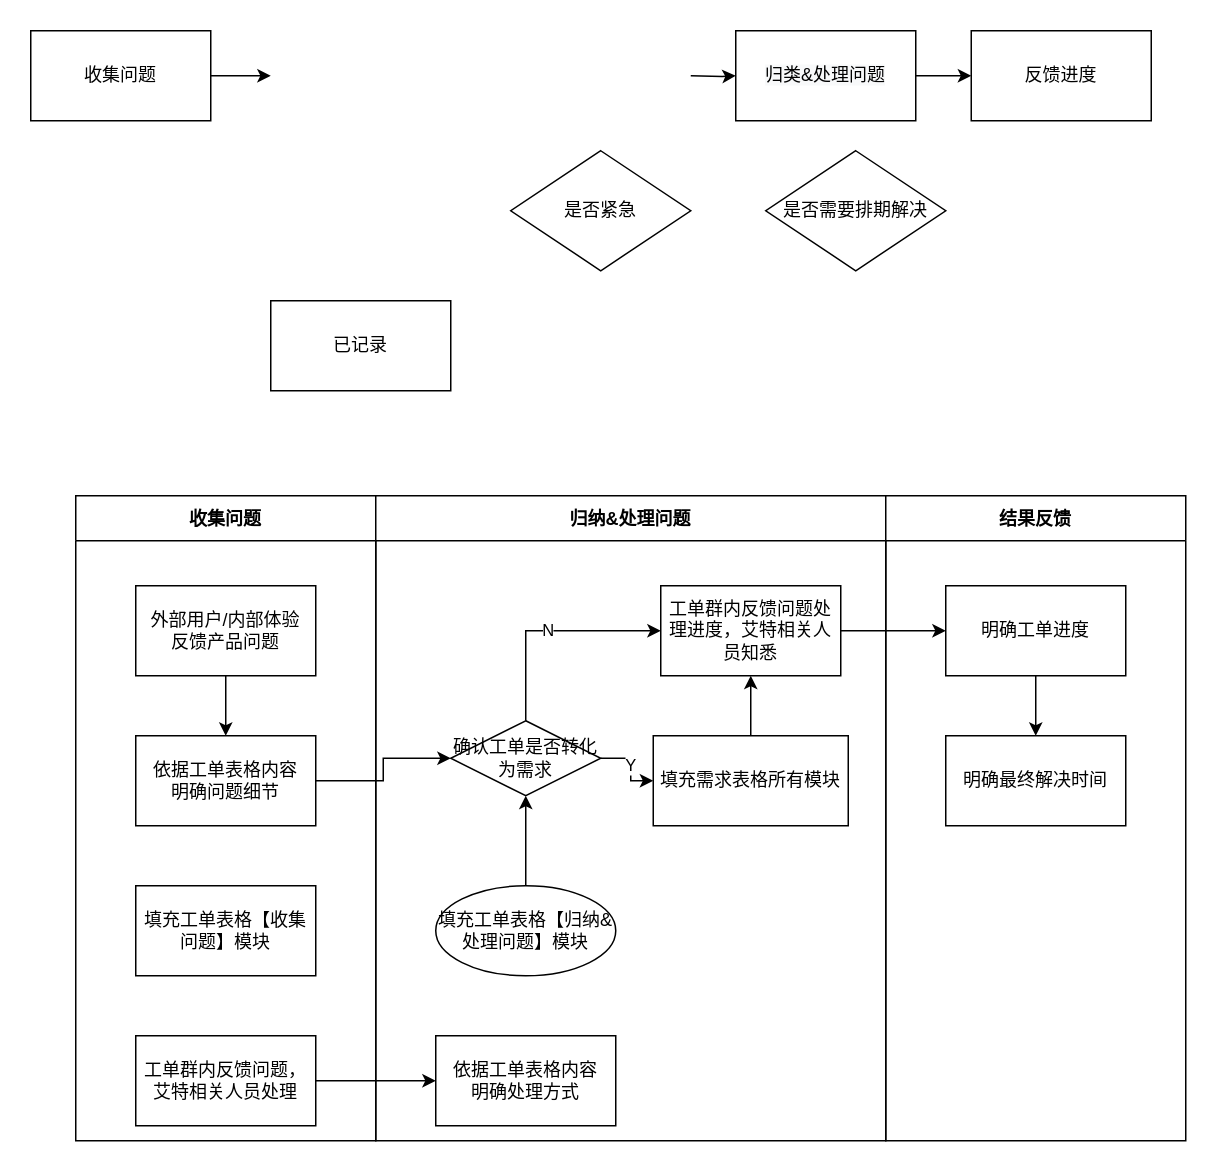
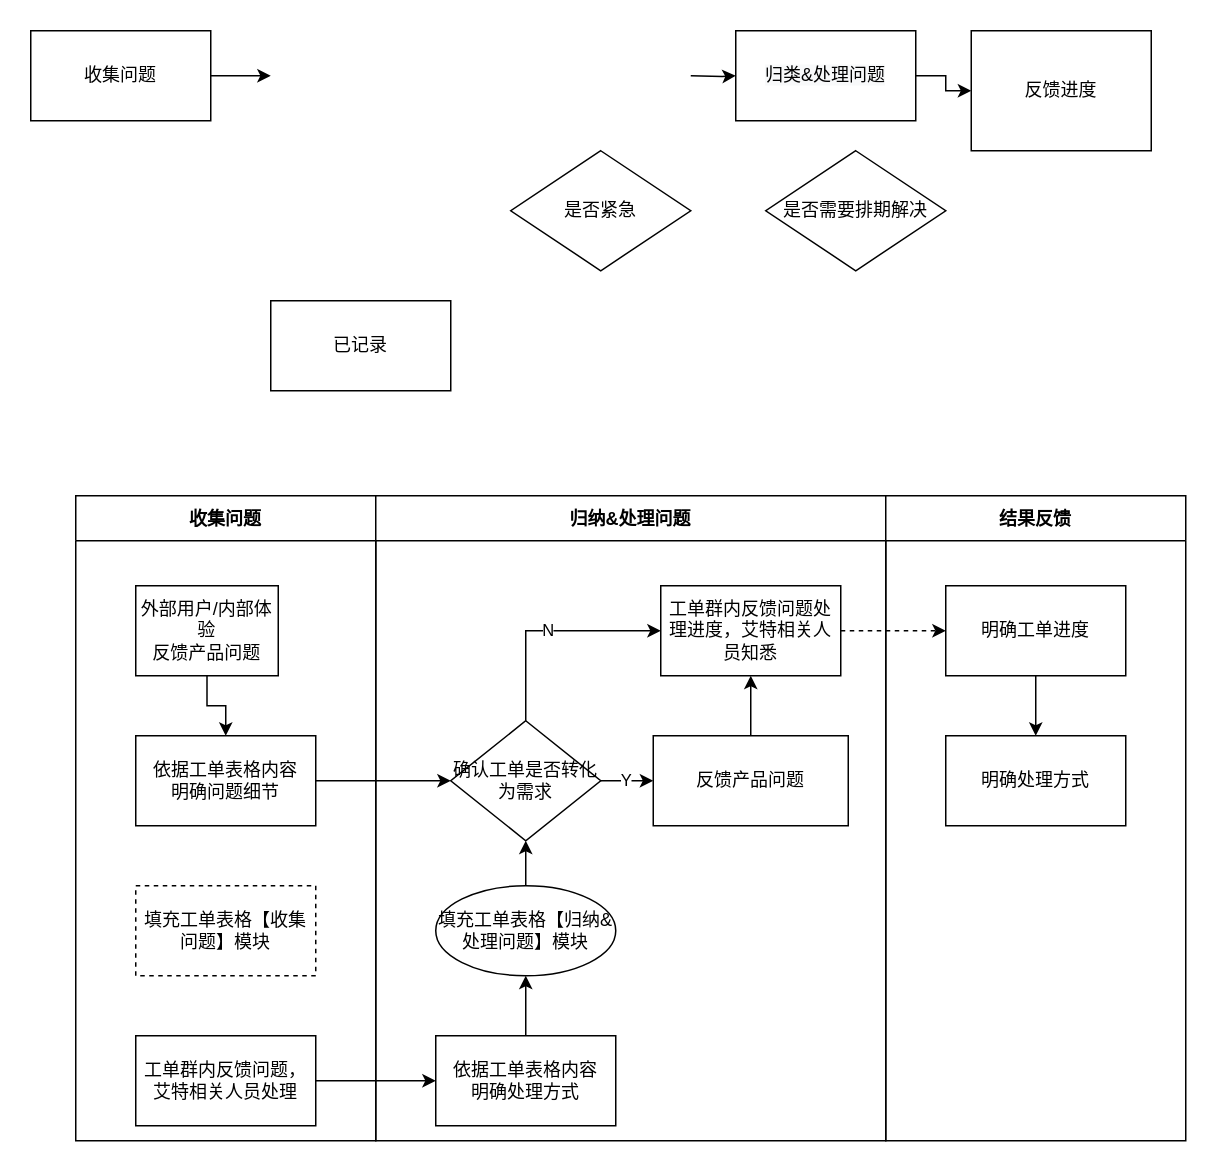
node "反馈进度": size 180x90 -> 180x120
node "外部用户/内部体验 反馈产品问题": size 180x90 -> 143x90
edge "工单群内反馈问题处理进度，艾特相关人员知悉" -> "明确工单进度": style solid -> dashed
node "确认工单是否转化为需求": size 150x75 -> 150x120
node "填充需求表格所有模块": label "填充需求表格所有模块" -> "反馈产品问题"
node "明确最终解决时间": label "明确最终解决时间" -> "明确处理方式"
node "填充工单表格【收集问题】模块": style solid -> dashed
edge "依据工单表格内容 明确处理方式" -> "填充工单表格【归纳&处理问题】模块": added
